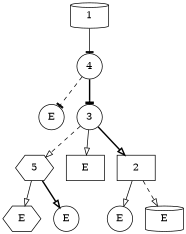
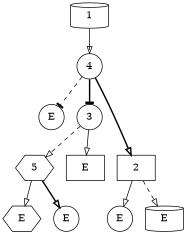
edge "1" -> "4": arrowhead tee -> onormal
edge "3" -> "2": now "4" -> "2"
